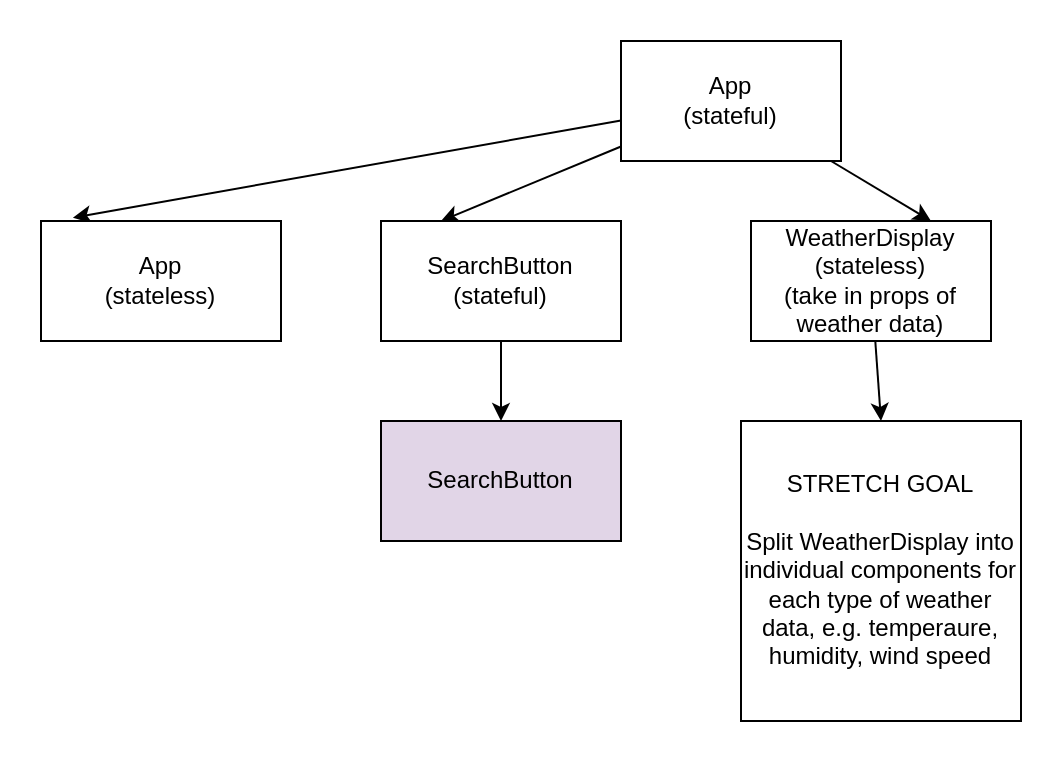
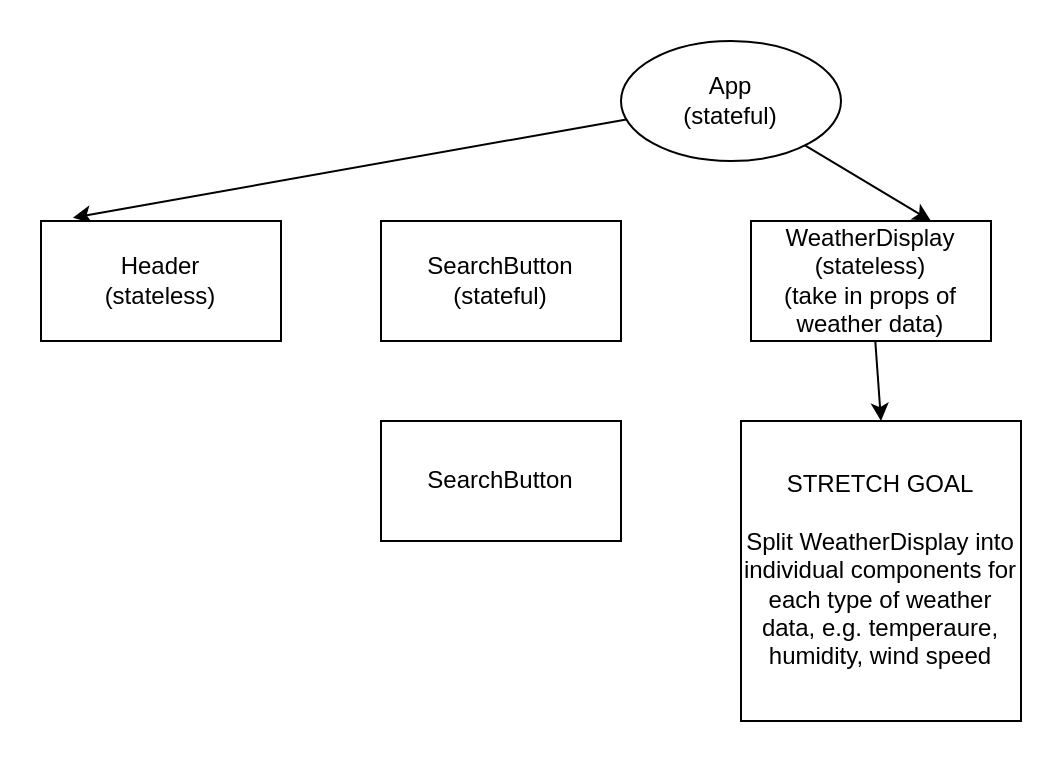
node "App (stateful)": shape rectangle -> ellipse
edge "App (stateful)" -> "SearchButton (stateful)": removed
node "App (stateless)": label "App (stateless)" -> "Header (stateless)"
edge "SearchButton (stateful)" -> "SearchButton": removed
node "SearchButton": fillcolor #e1d5e7 -> #ffffff
